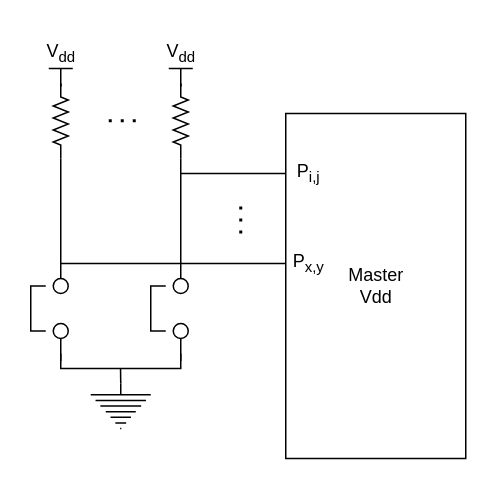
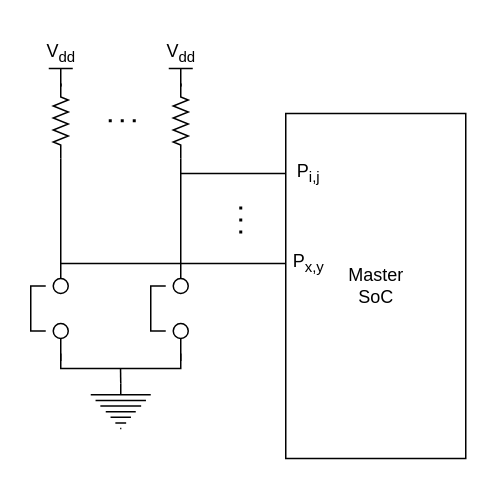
node "Master Vdd": label "Master Vdd" -> "Master SoC"
